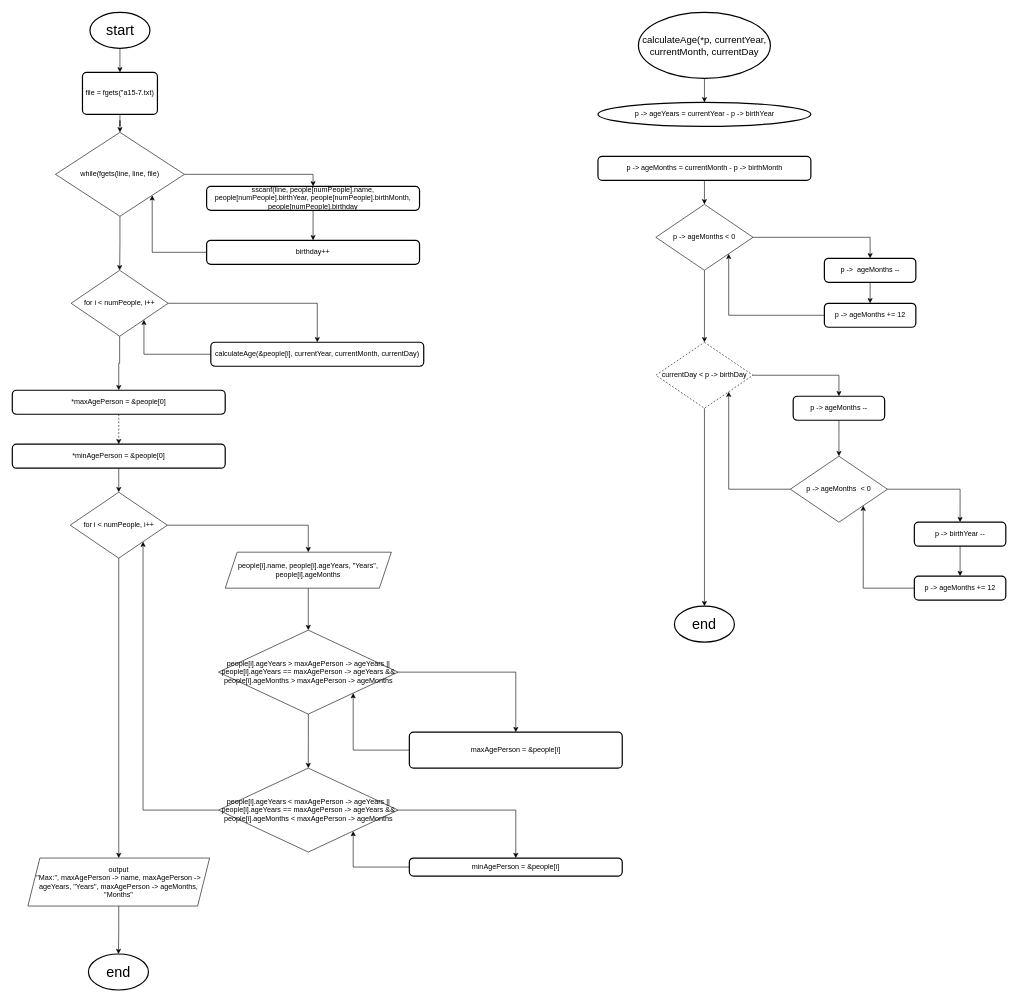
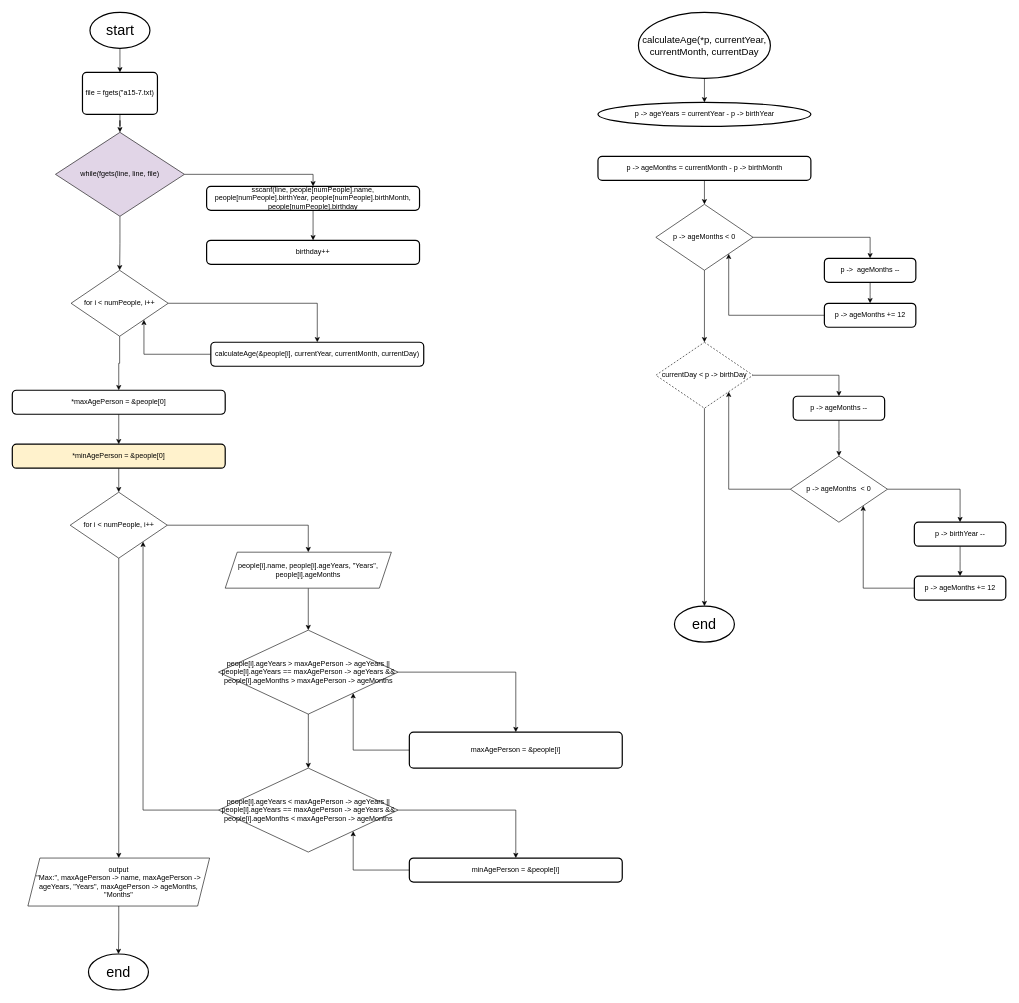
node "while(fgets(line, line, file)": fillcolor #ffffff -> #e1d5e7
edge "birthday++" -> "while(fgets(line, line, file)": removed
edge "*maxAgePerson = &people[0]" -> "*minAgePerson = &people[0]": style dashed -> solid
node "*minAgePerson = &people[0]": fillcolor #ffffff -> #fff2cc
node "minAgePerson = &people[i]": size 213x18 -> 213x24
